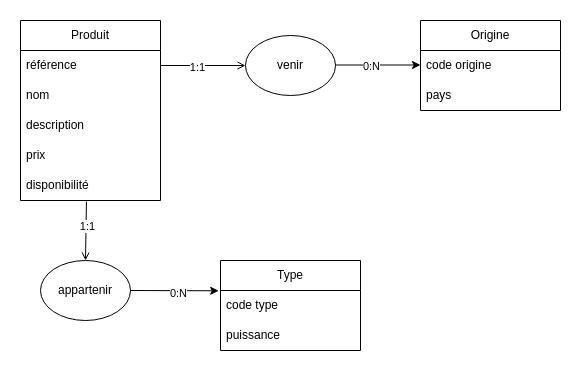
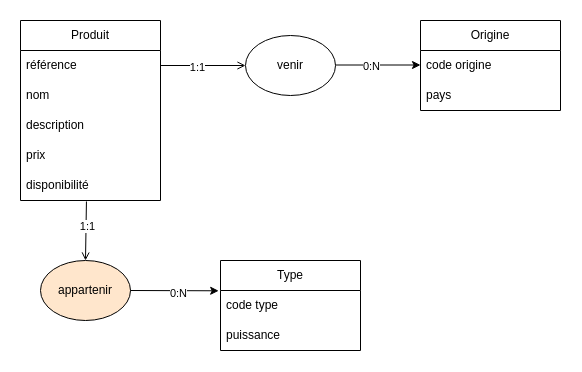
node "appartenir": fillcolor #ffffff -> #ffe6cc
